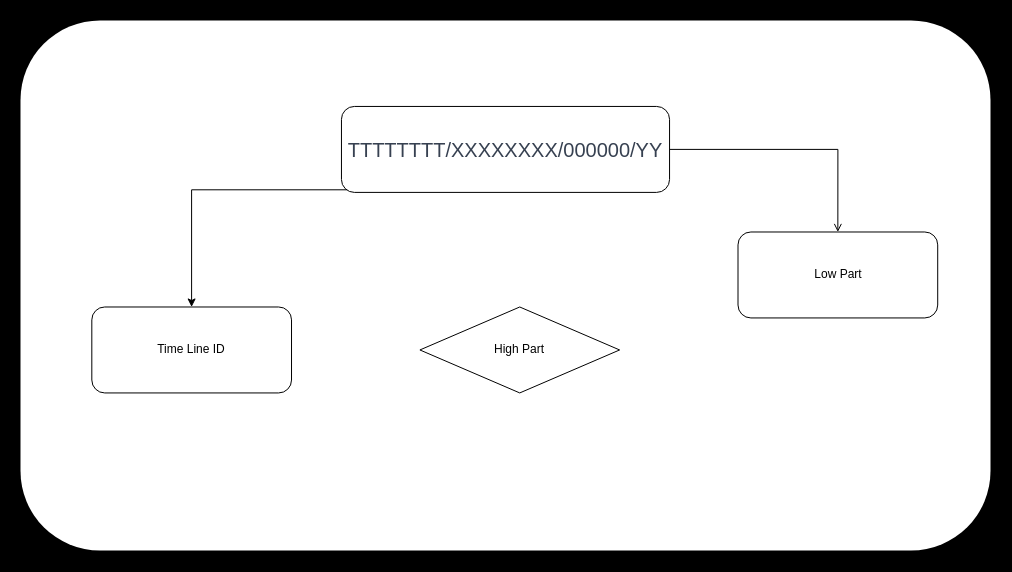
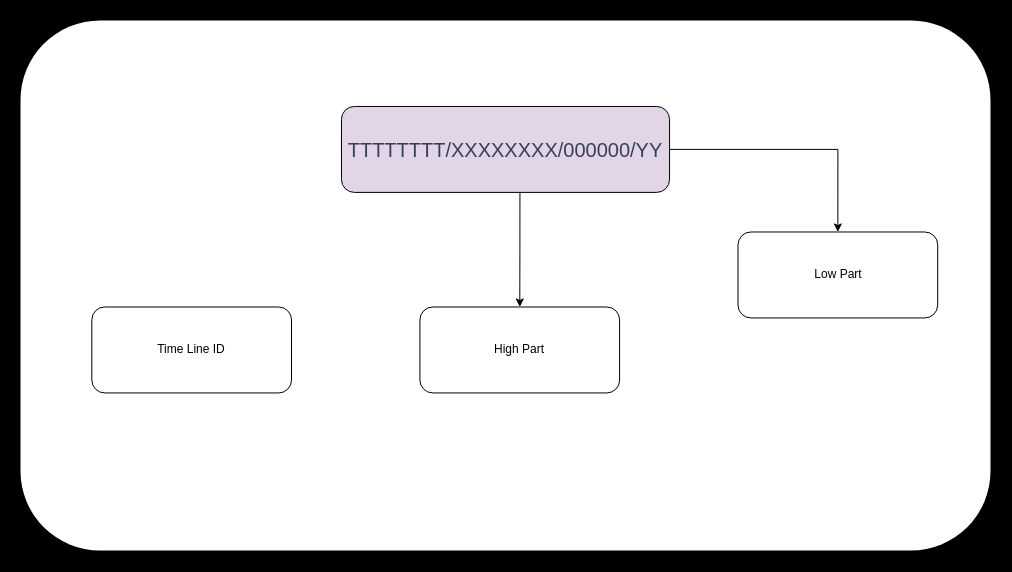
node "TTTTTTTT/XXXXXXXX/000000/YY": fillcolor #ffffff -> #e1d5e7
edge "TTTTTTTT/XXXXXXXX/000000/YY" -> "Time Line ID": now "TTTTTTTT/XXXXXXXX/000000/YY" -> "High Part"
edge "TTTTTTTT/XXXXXXXX/000000/YY" -> "Low Part": arrowhead open -> classic
node "High Part": shape diamond -> rounded rectangle
